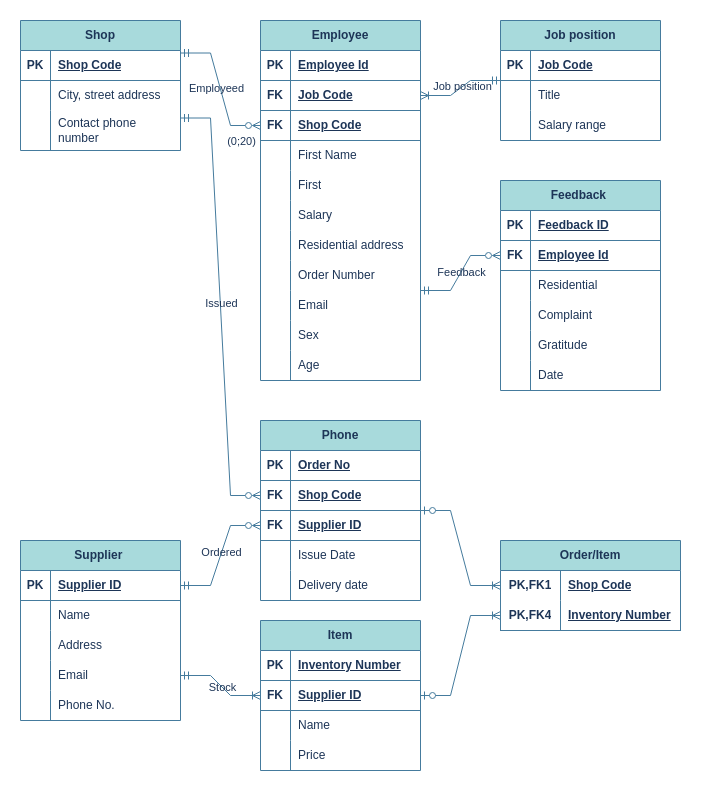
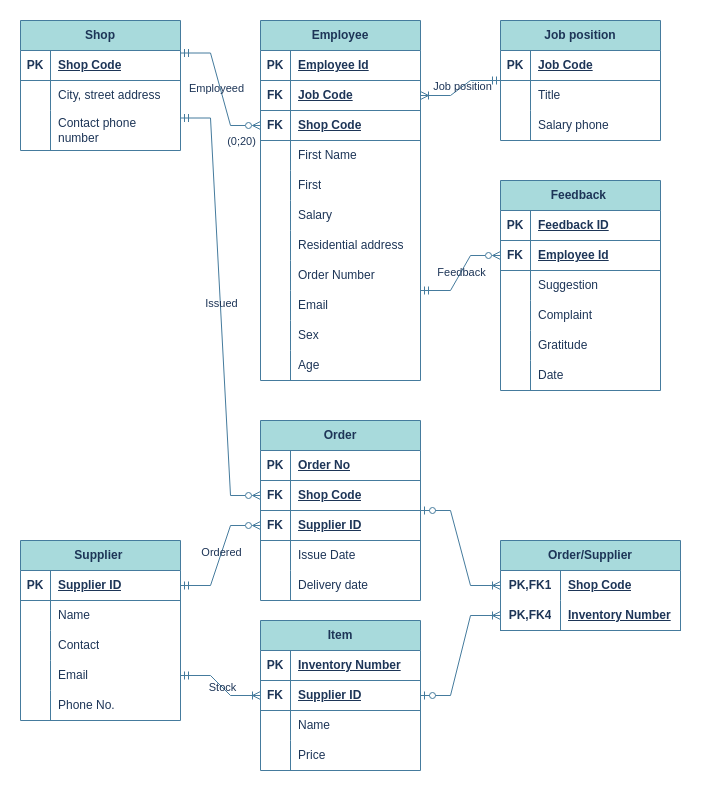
node "Salary range": label "Salary range" -> "Salary phone"
node "Residential": label "Residential" -> "Suggestion"
node "Phone": label "Phone" -> "Order"
node "Order/Item": label "Order/Item" -> "Order/Supplier"
node "Address": label "Address" -> "Contact"
